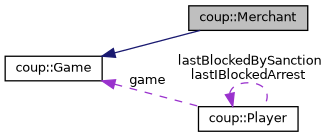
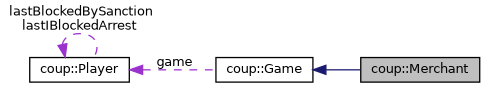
edge "coup::Player" -> "coup::Game": reversed
